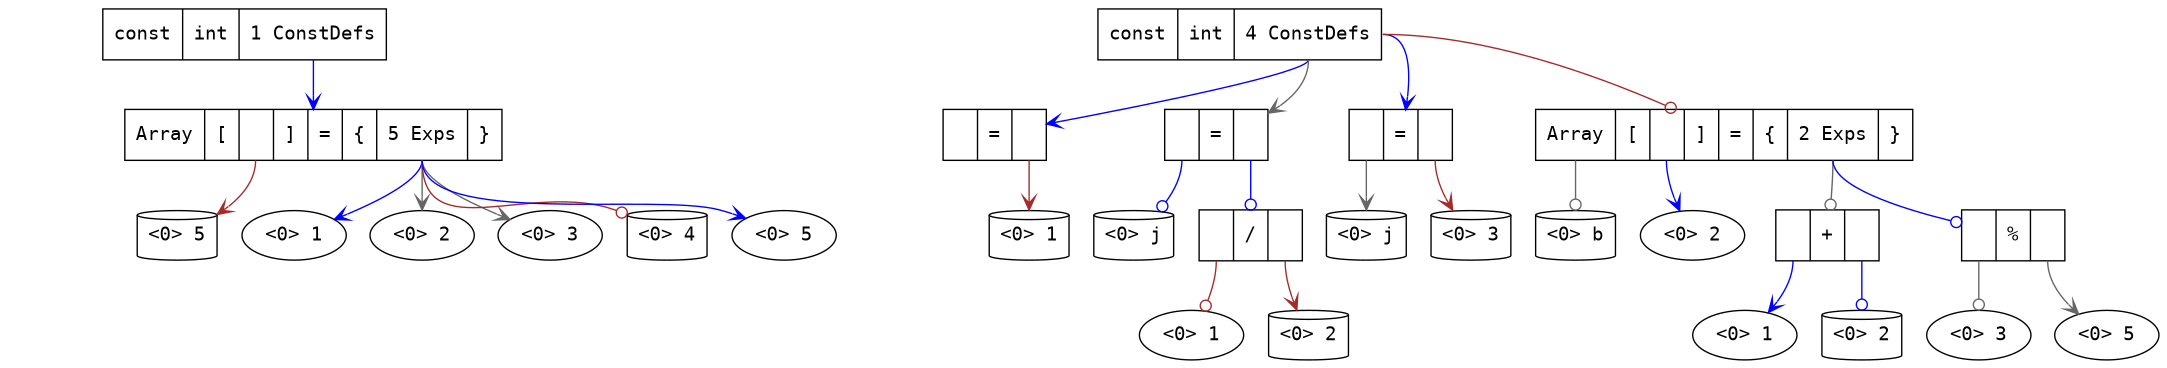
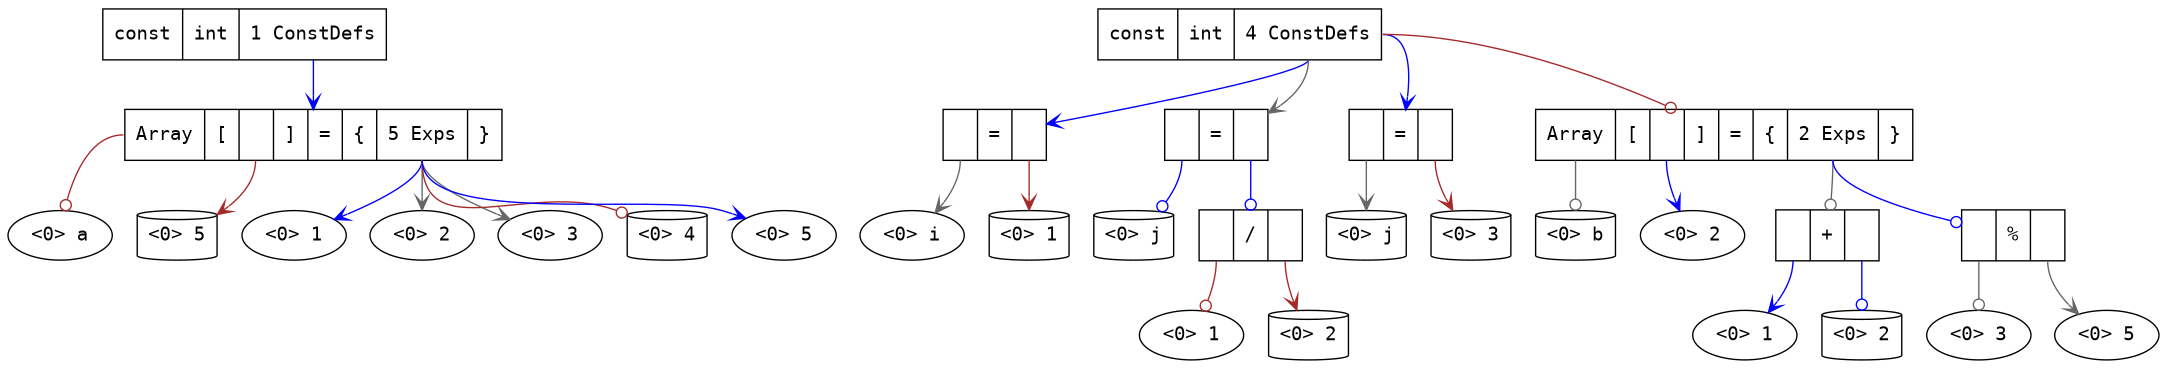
node "<0> a": added
node "<0> i": added
